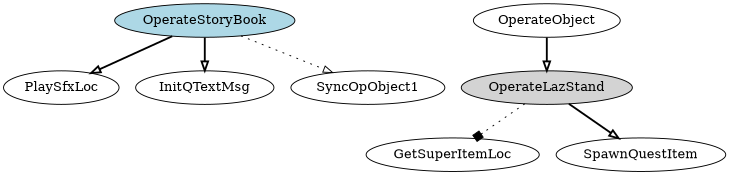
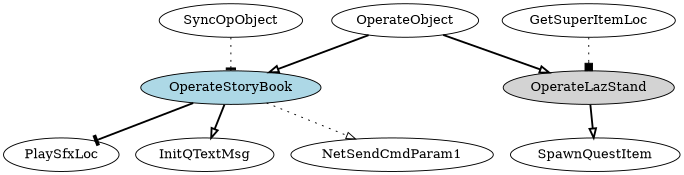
node "SyncOpObject": added
edge "OperateObject" -> "OperateStoryBook": added
edge "OperateStoryBook" -> "PlaySfxLoc": arrowhead onormal -> tee
node "SyncOpObject1": label "SyncOpObject1" -> "NetSendCmdParam1"
edge "OperateLazStand" -> "GetSuperItemLoc": reversed
